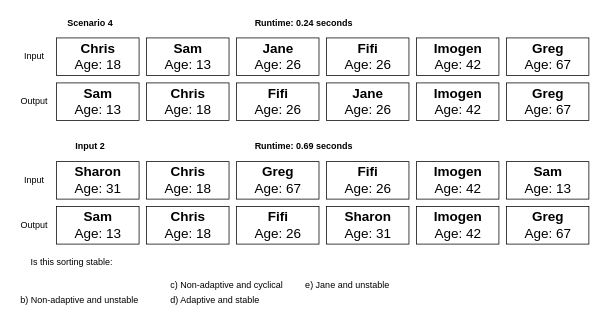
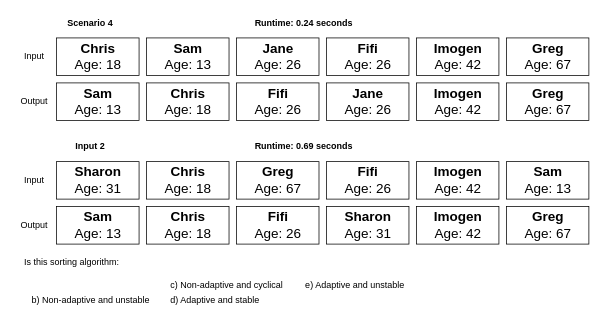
node "Is this sorting stable:": label "Is this sorting stable:" -> "Is this sorting algorithm:"
node "e) Jane and unstable": label "e) Jane and unstable" -> "e) Adaptive and unstable"
node "b) Non-adaptive and unstable": moved (83, 300) -> (94, 300)
